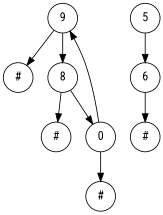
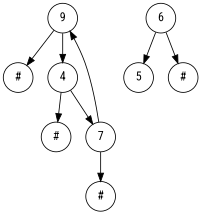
edge "5" -> "6": reversed
node "8": label "8" -> "4"
node "0": label "0" -> "7"
